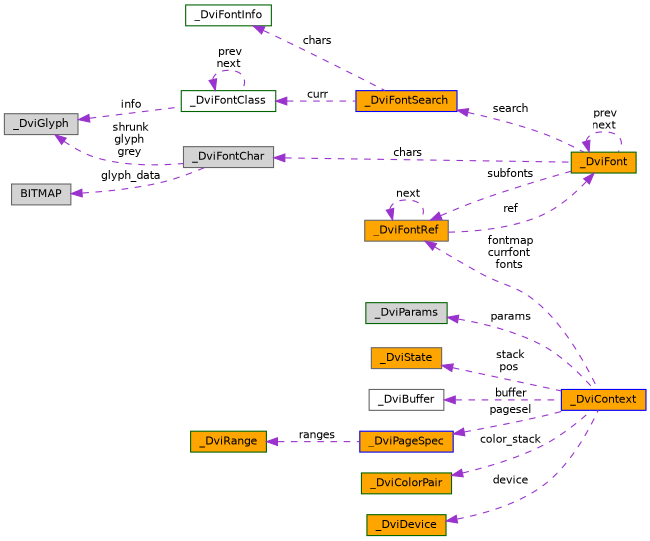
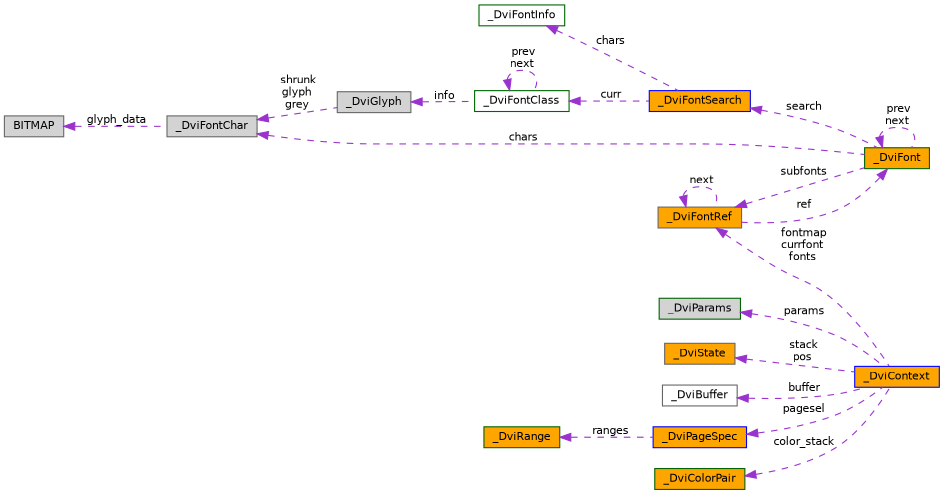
edge "_DviFontChar" -> "_DviGlyph": reversed
node "_DviDevice": removed
